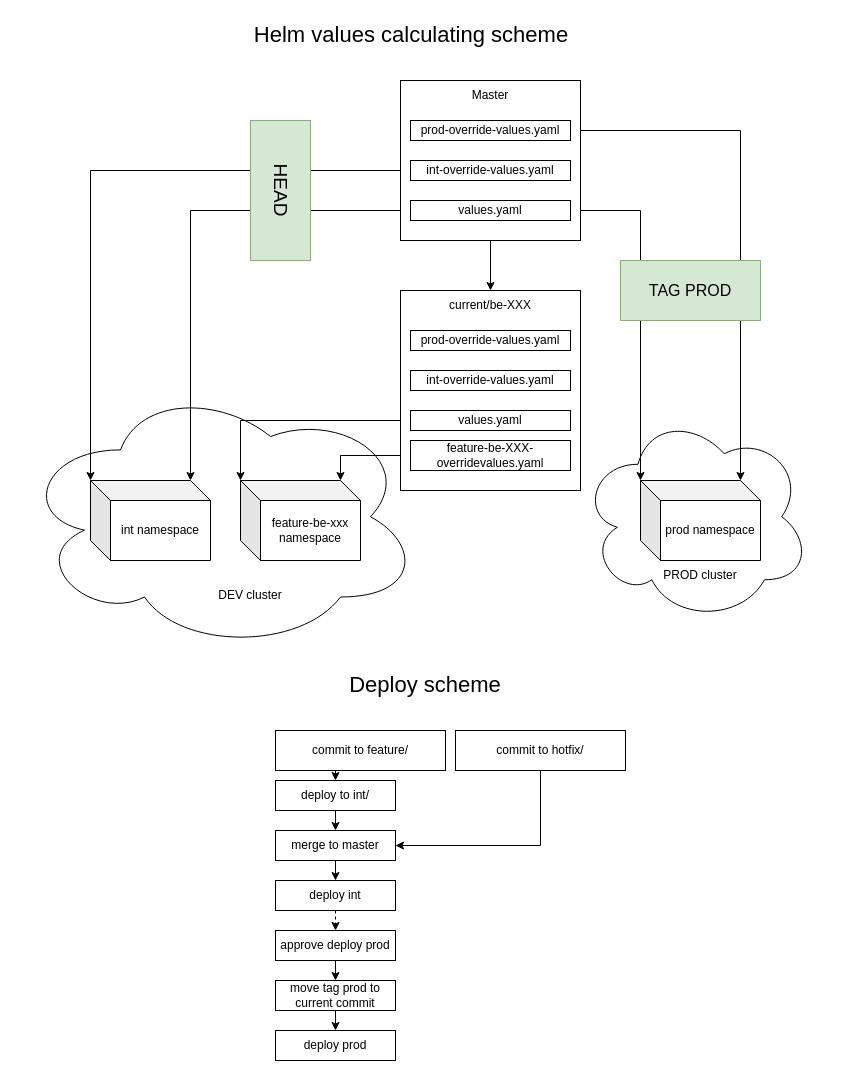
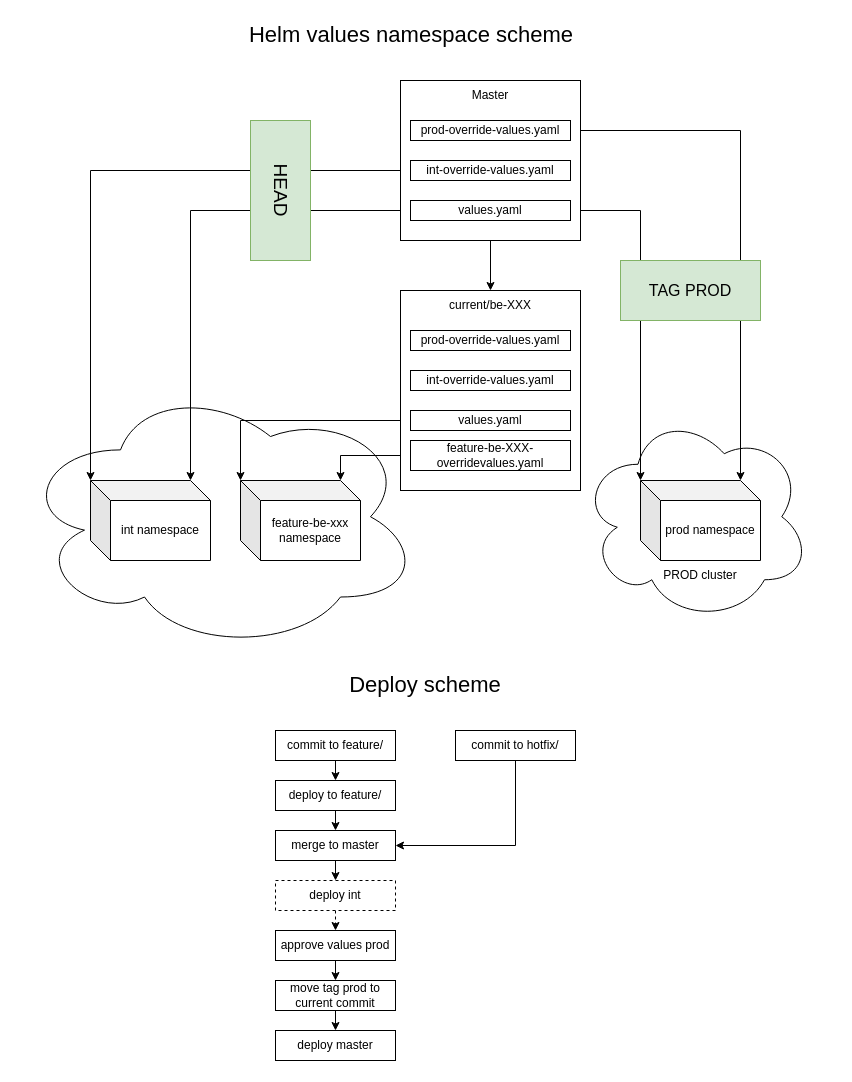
node "Helm values calculating scheme": label "Helm values calculating scheme" -> "Helm values namespace scheme"
node "DEV cluster": removed
node "commit to feature/": size 170x40 -> 120x30
node "commit to hotfix/": size 170x40 -> 120x30
node "deploy to int/": label "deploy to int/" -> "deploy to feature/"
node "deploy int": style solid -> dashed
node "approve deploy prod": label "approve deploy prod" -> "approve values prod"
node "deploy prod": label "deploy prod" -> "deploy master"
